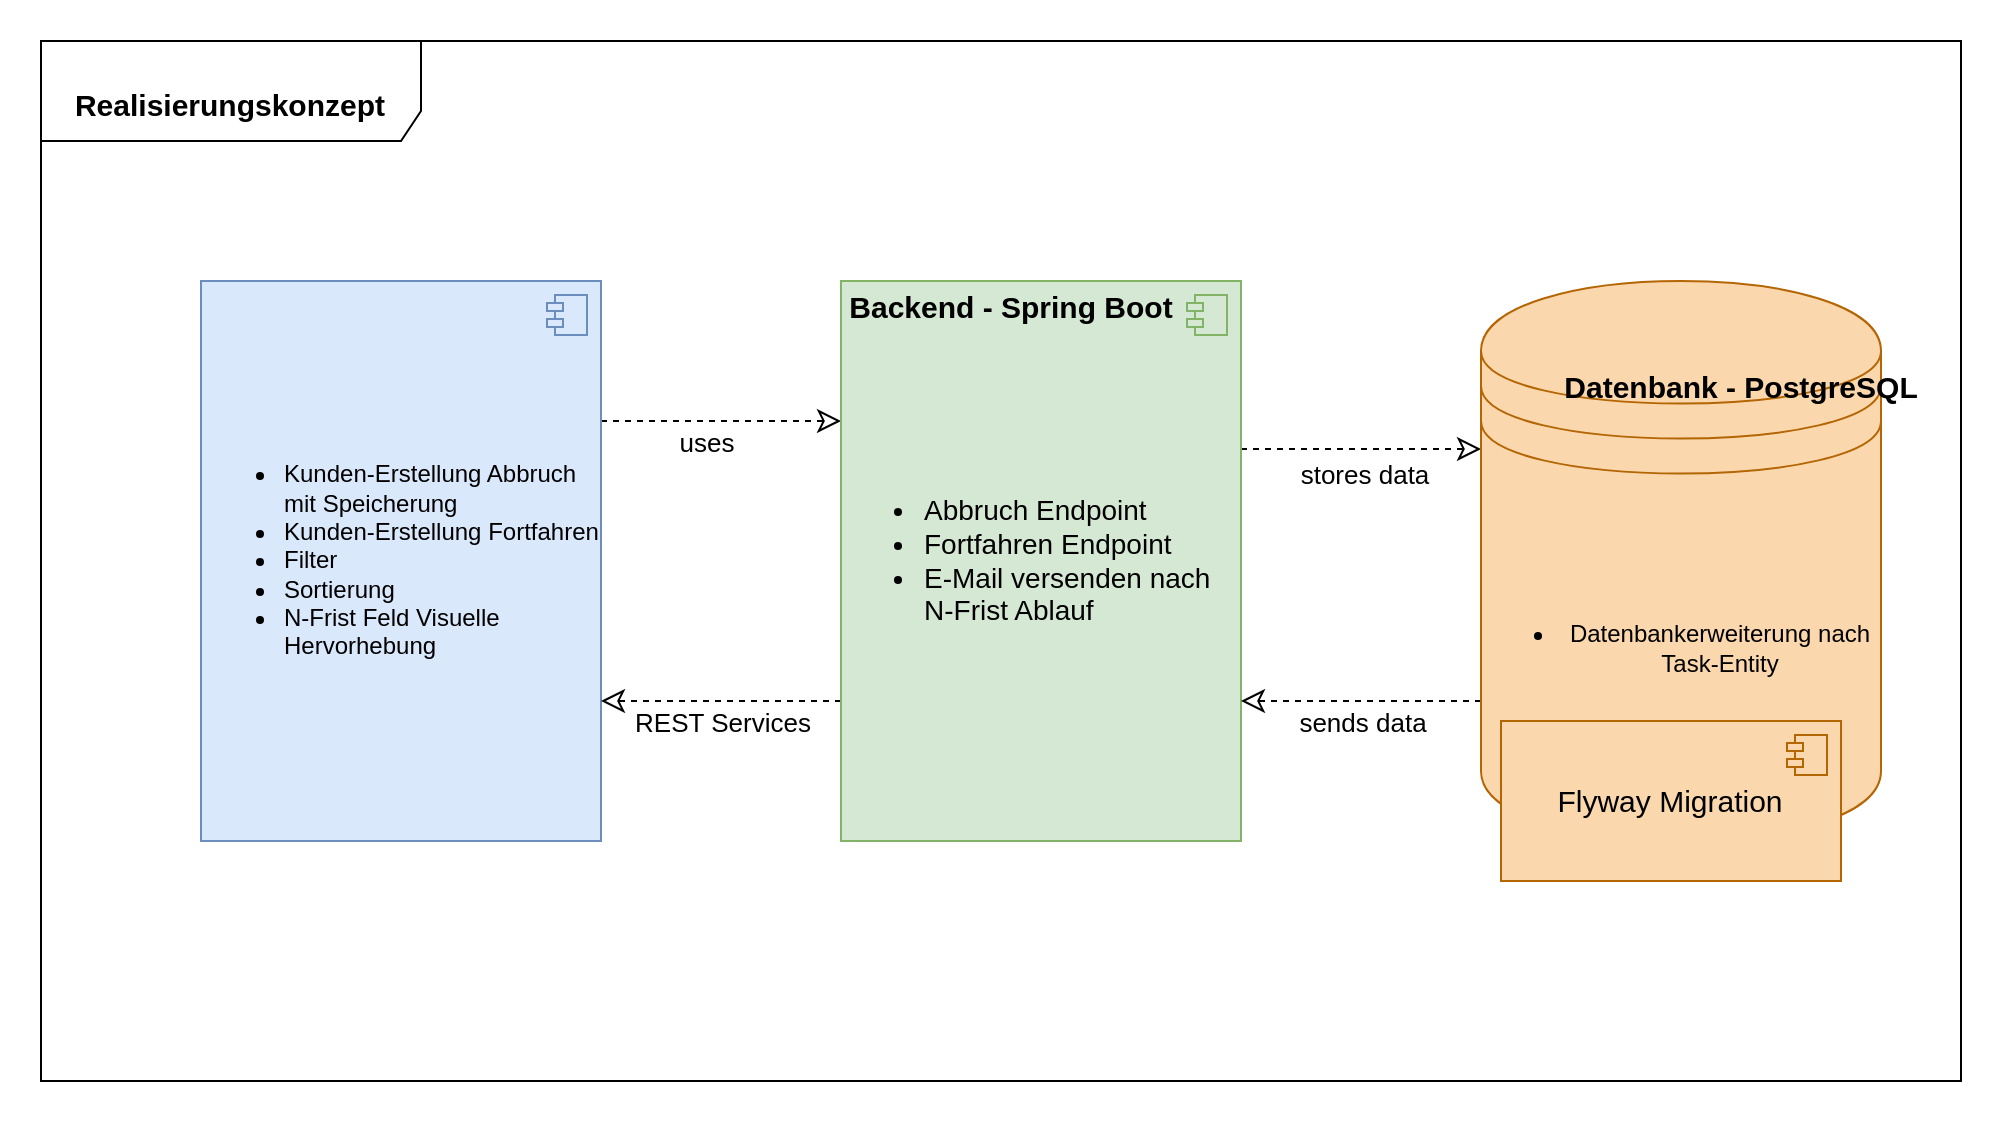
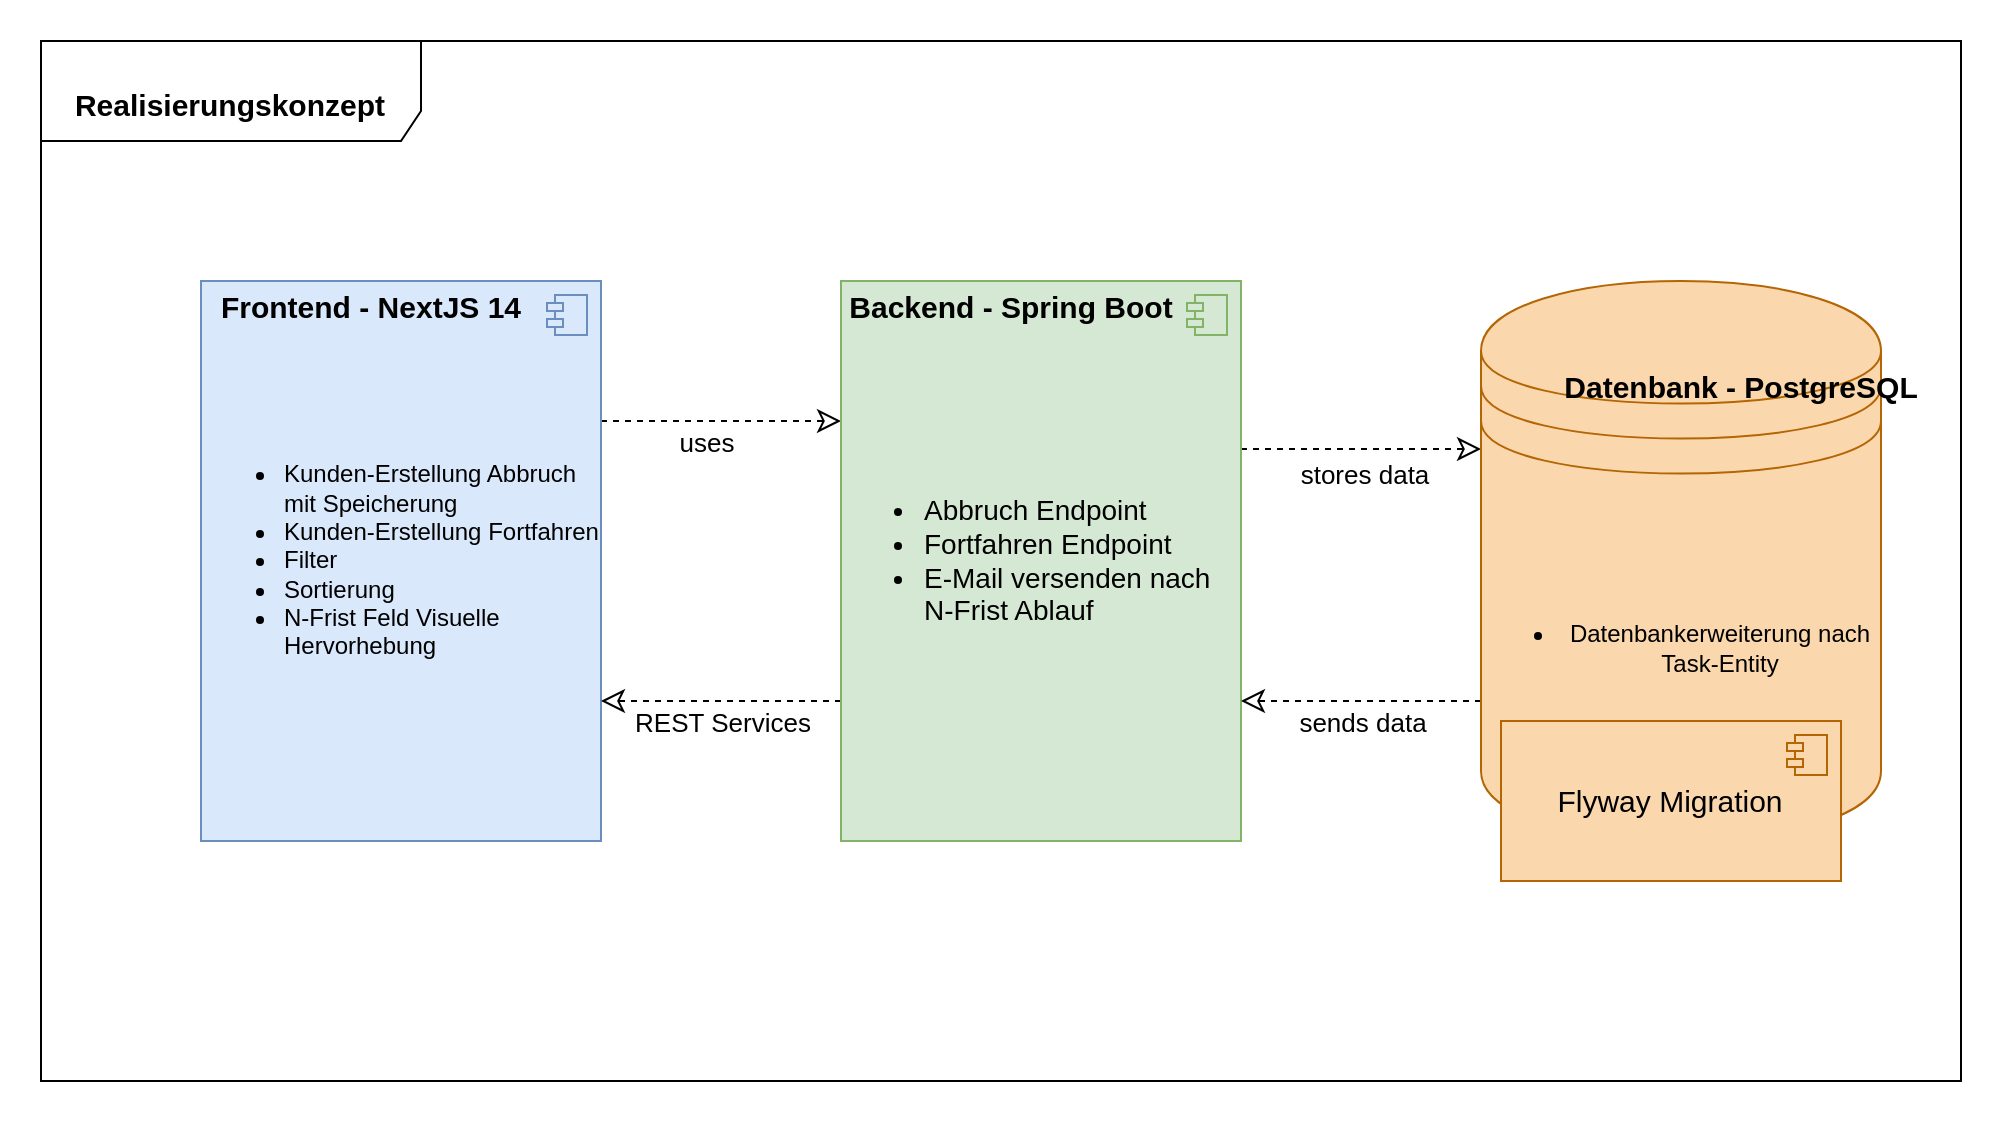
node "Frontend - NextJS 14": added
